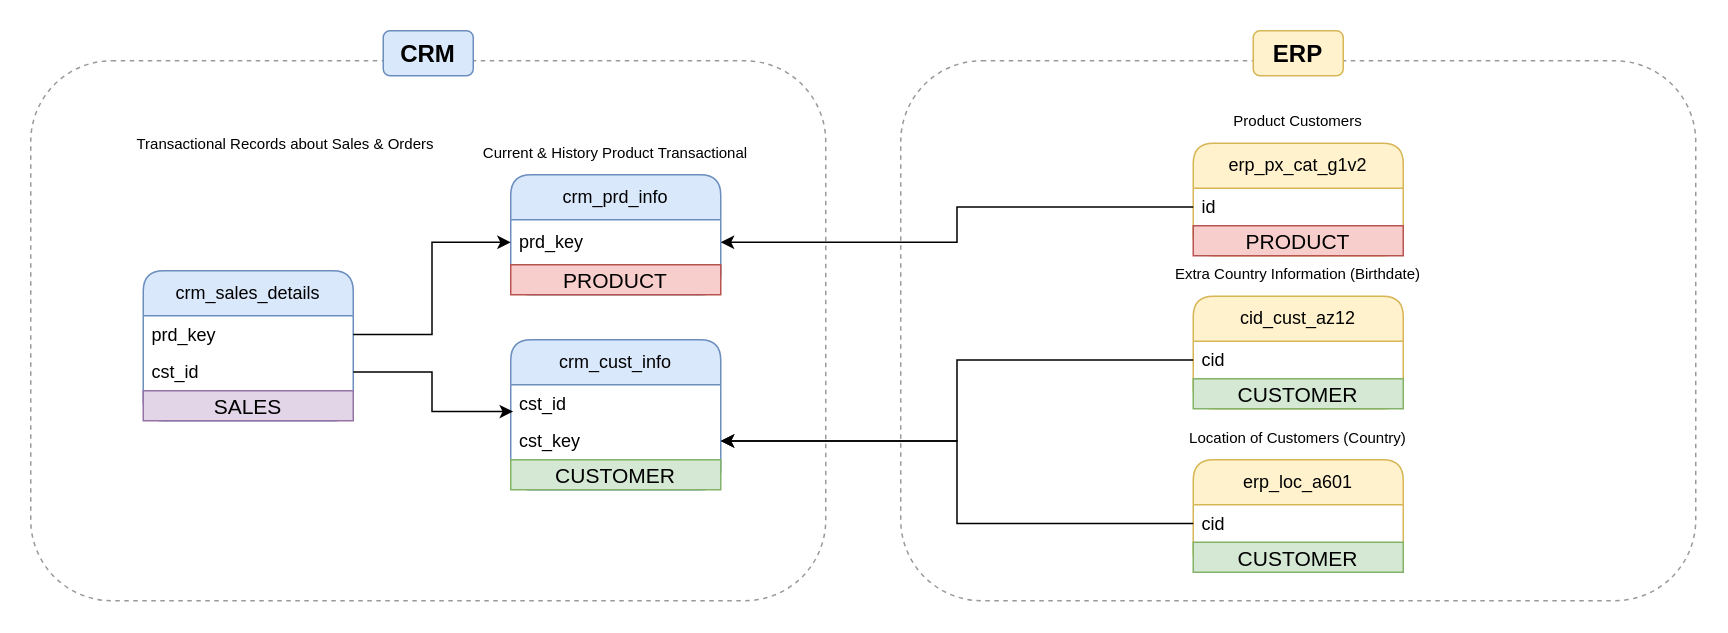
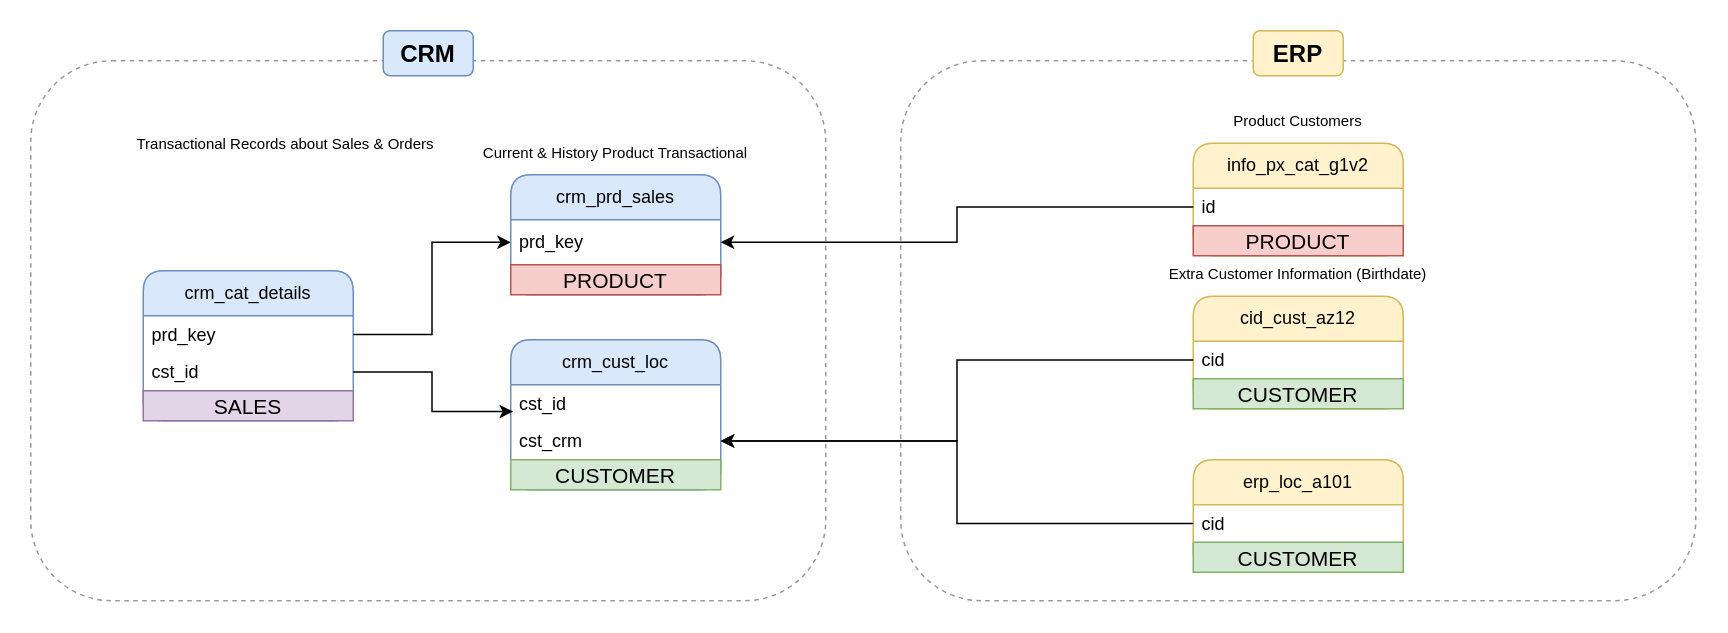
node "erp_px_cat_g1v2": label "erp_px_cat_g1v2" -> "info_px_cat_g1v2"
node "crm_prd_info": label "crm_prd_info" -> "crm_prd_sales"
node "Extra Country Information (Birthdate)": label "Extra Country Information (Birthdate)" -> "Extra Customer Information (Birthdate)"
node "crm_sales_details": label "crm_sales_details" -> "crm_cat_details"
node "crm_cust_info": label "crm_cust_info" -> "crm_cust_loc"
node "Location of Customers (Country)": removed
node "cst_key": label "cst_key" -> "cst_crm"
node "erp_loc_a601": label "erp_loc_a601" -> "erp_loc_a101"
